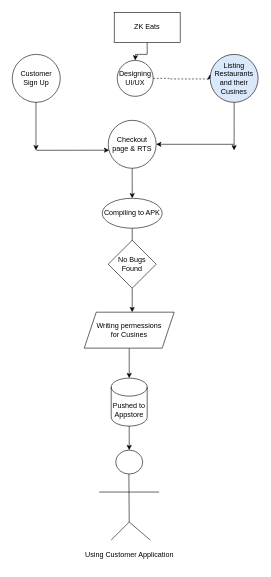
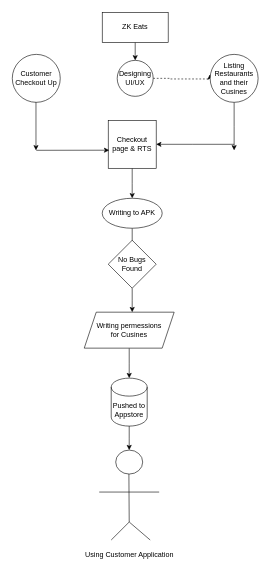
node "ZK Eats": moved (147, 27) -> (135, 27)
node "Customer Sign Up": label "Customer Sign Up" -> "Customer Checkout Up"
node "Listing Restaurants and their Cusines": fillcolor #dae8fc -> #ffffff
node "Checkout page & RTS": shape ellipse -> rectangle
node "Compiling to APK": label "Compiling to APK" -> "Writing to APK"
